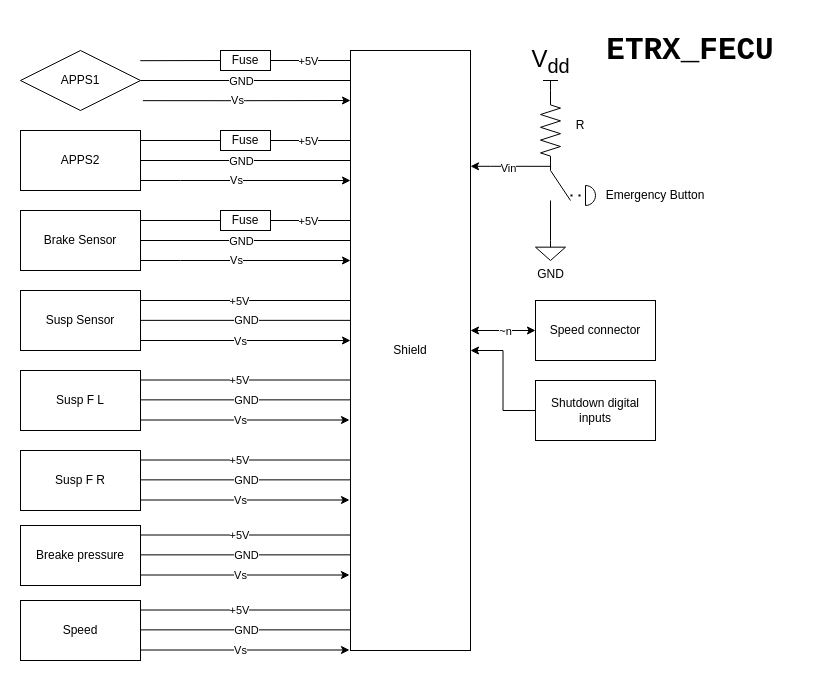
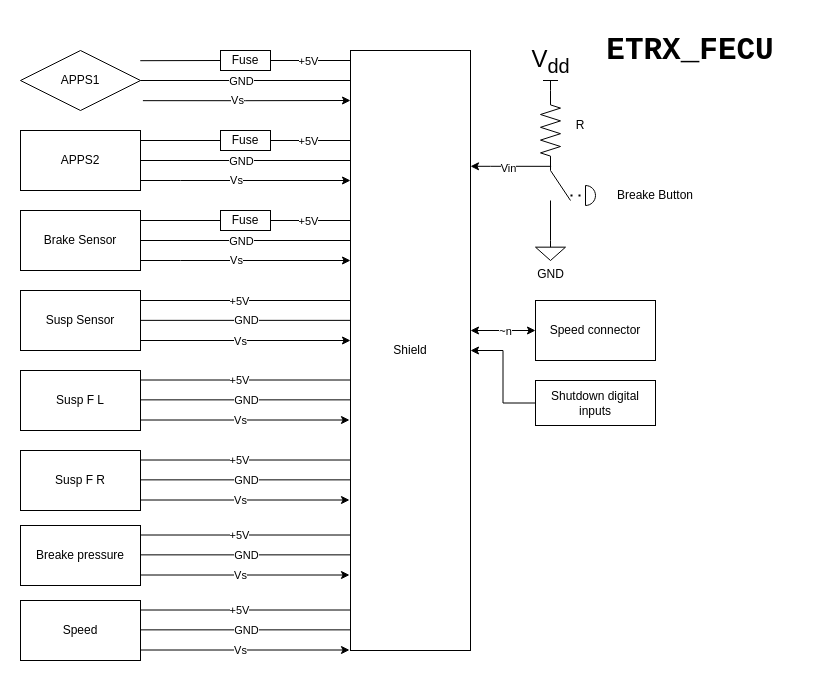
node "Emergency Button": label "Emergency Button" -> "Breake Button"
node "Shutdown digital inputs": size 120x60 -> 120x45
